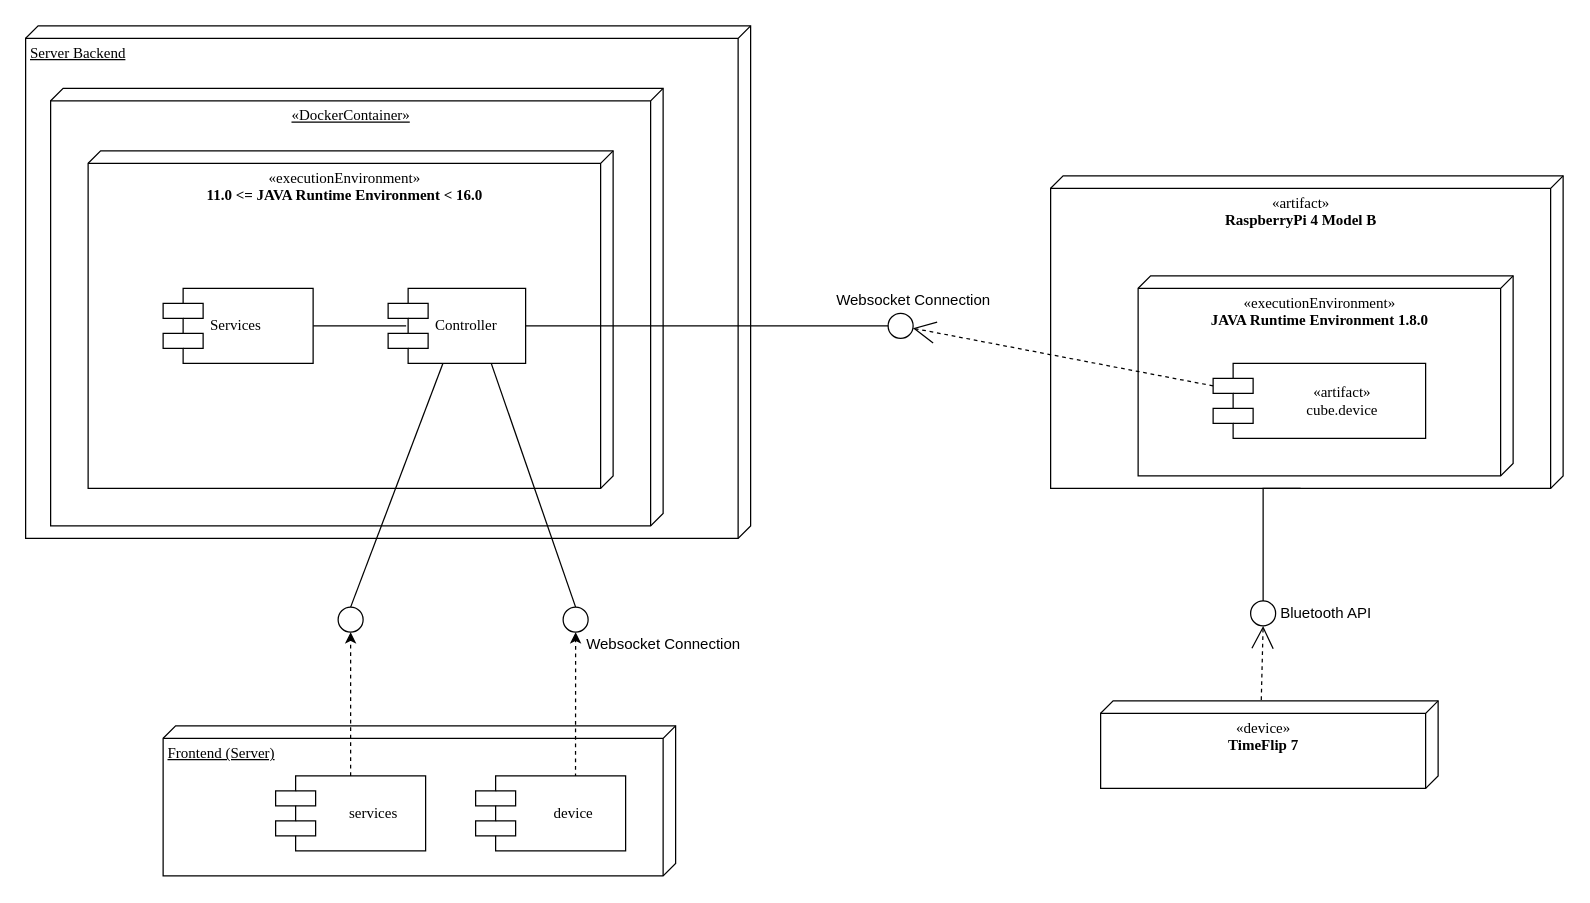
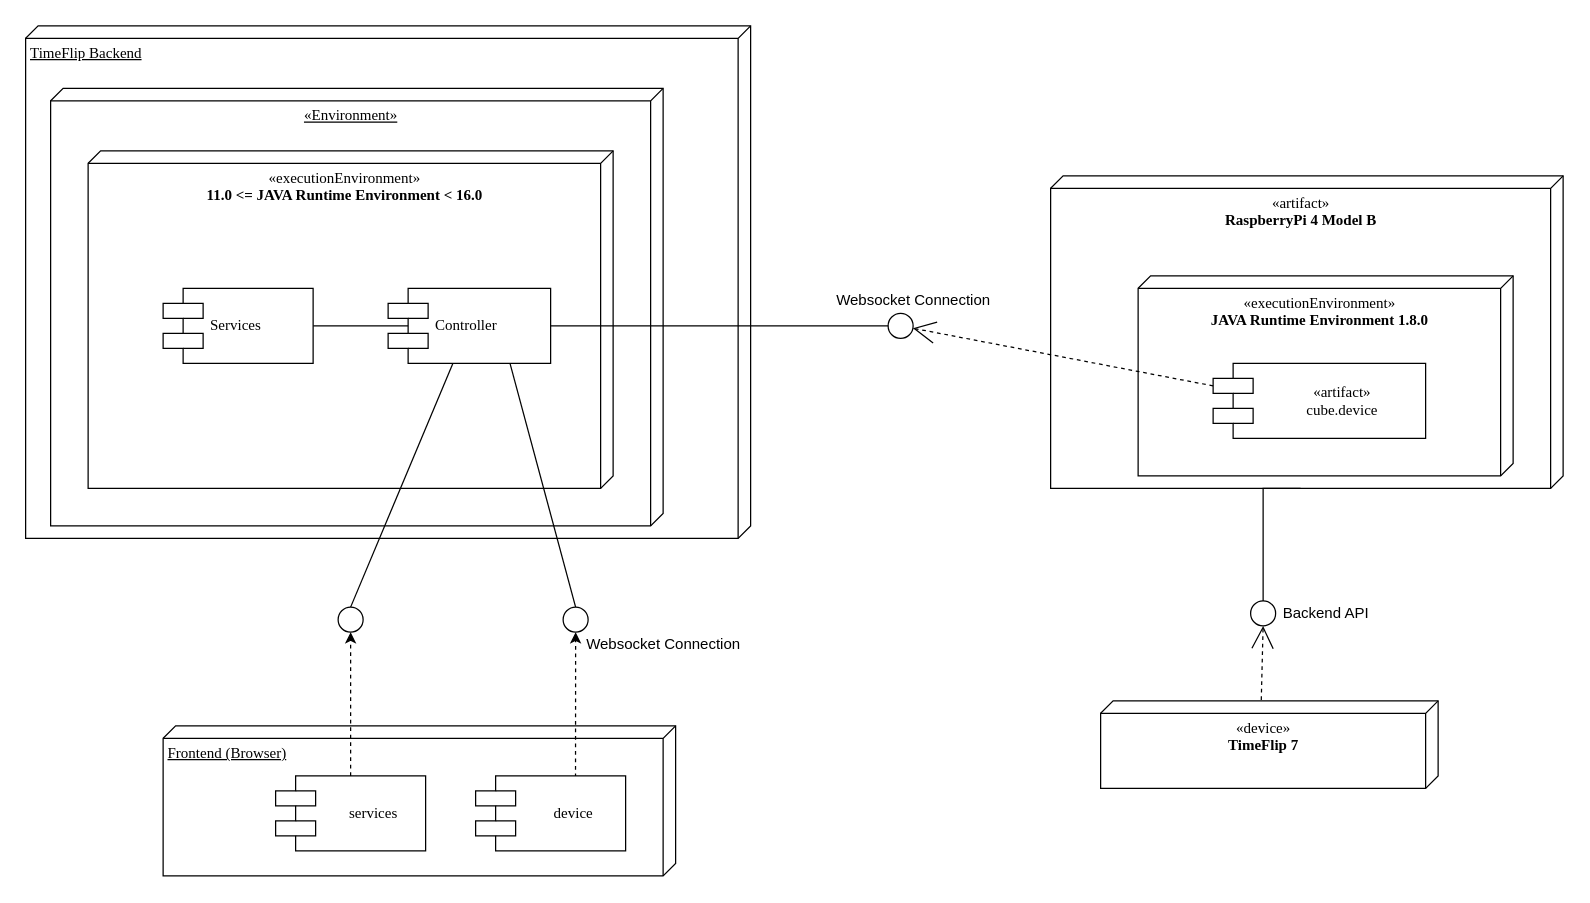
node "Server Backend": label "Server Backend" -> "TimeFlip Backend"
node "«DockerContainer»": label "«DockerContainer»" -> "«Environment»"
node "Controller": size 138x75 -> 163x75
node "Bluetooth API": label "Bluetooth API" -> "Backend API"
node "Frontend (Server)": label "Frontend (Server)" -> "Frontend (Browser)"
